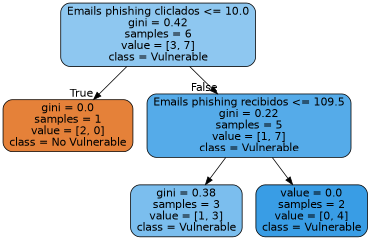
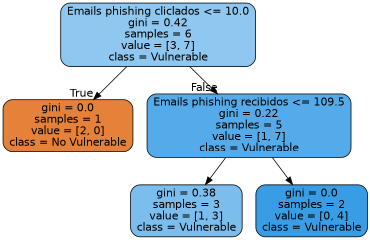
node "value = 0.0 samples = 2 value = [0, 4] class = Vulnerable": label "value = 0.0 samples = 2 value = [0, 4] class = Vulnerable" -> "gini = 0.0 samples = 2 value = [0, 4] class = Vulnerable"
